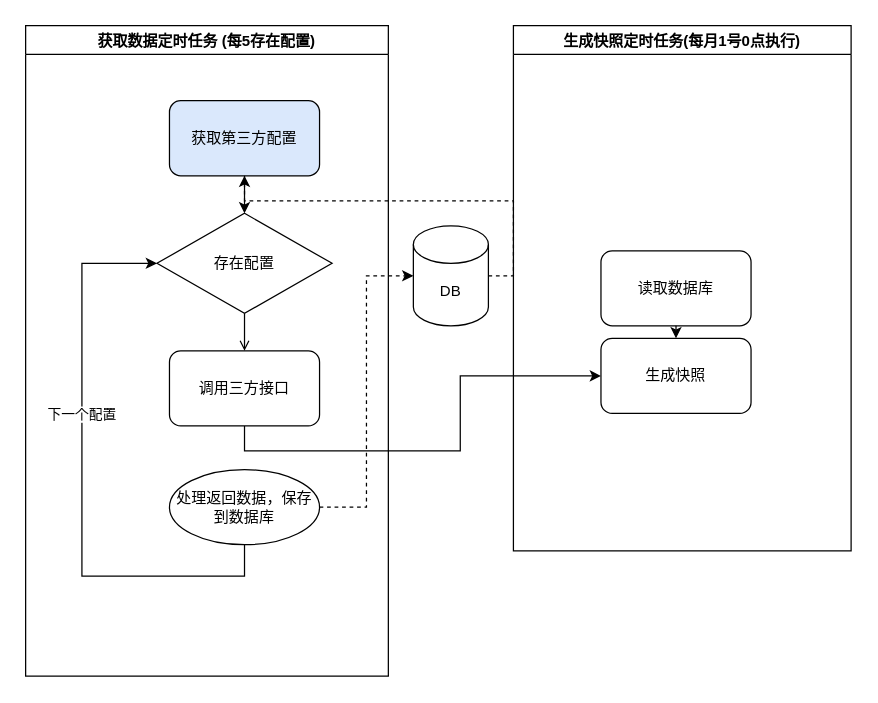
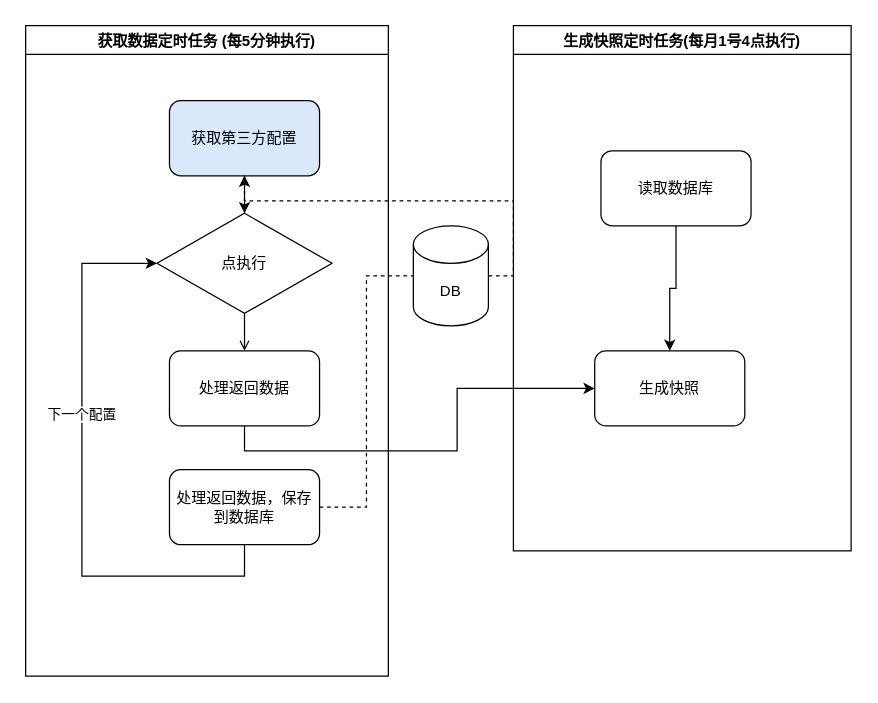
node "获取数据定时任务 (每5存在配置)": label "获取数据定时任务 (每5存在配置)" -> "获取数据定时任务 (每5分钟执行)"
node "生成快照定时任务(每月1号0点执行)": label "生成快照定时任务(每月1号0点执行)" -> "生成快照定时任务(每月1号4点执行)"
node "存在配置": label "存在配置" -> "点执行"
edge "处理返回数据，保存到数据库" -> "DB": arrowhead classic -> none
node "读取数据库": moved (676, 288) -> (676, 188)
node "生成快照": moved (676, 376) -> (669, 388)
node "调用三方接口": label "调用三方接口" -> "处理返回数据"
node "处理返回数据，保存到数据库": shape ellipse -> rounded rectangle
